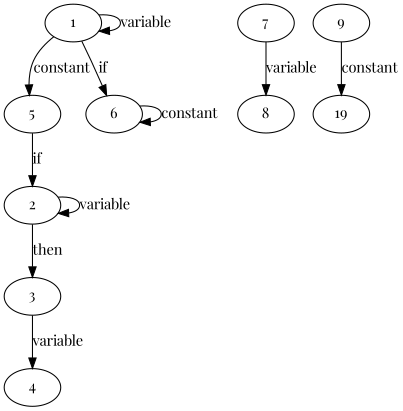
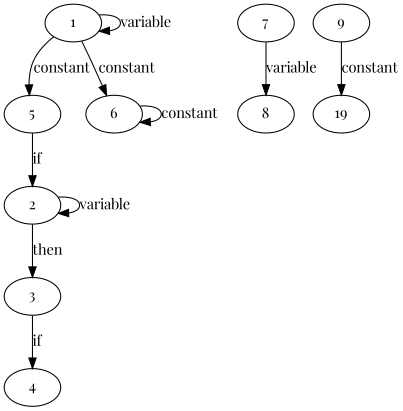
edge "1" -> "6": label "if" -> "constant"
edge "3" -> "4": label "variable" -> "if"
